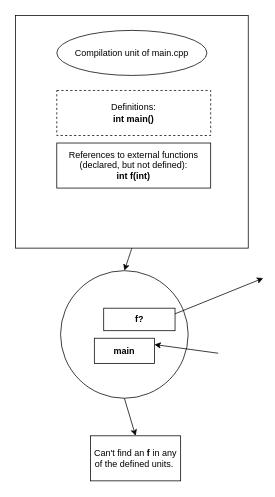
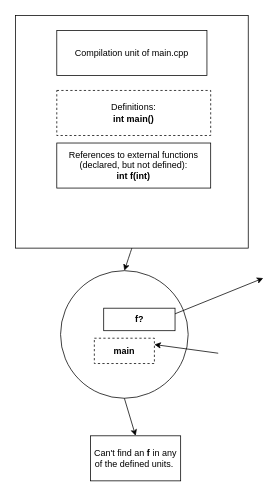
node "Compilation unit of main.cpp": shape ellipse -> rectangle
node "main": style solid -> dashed
